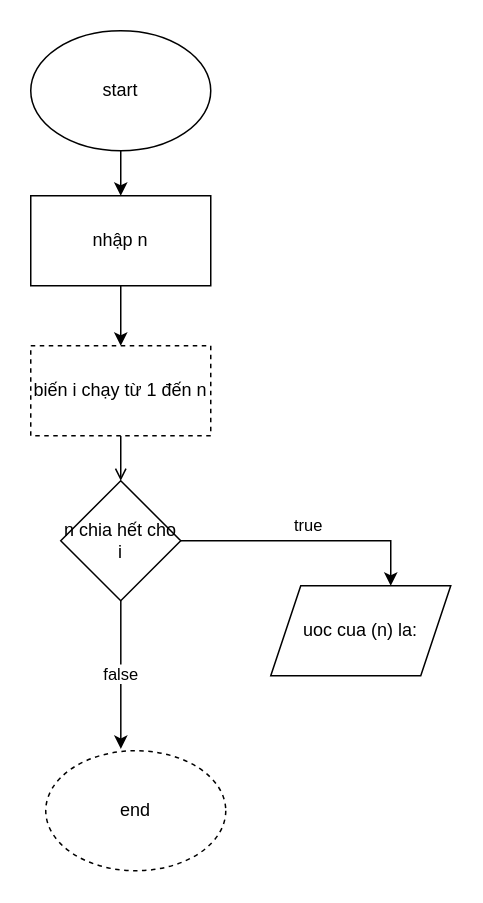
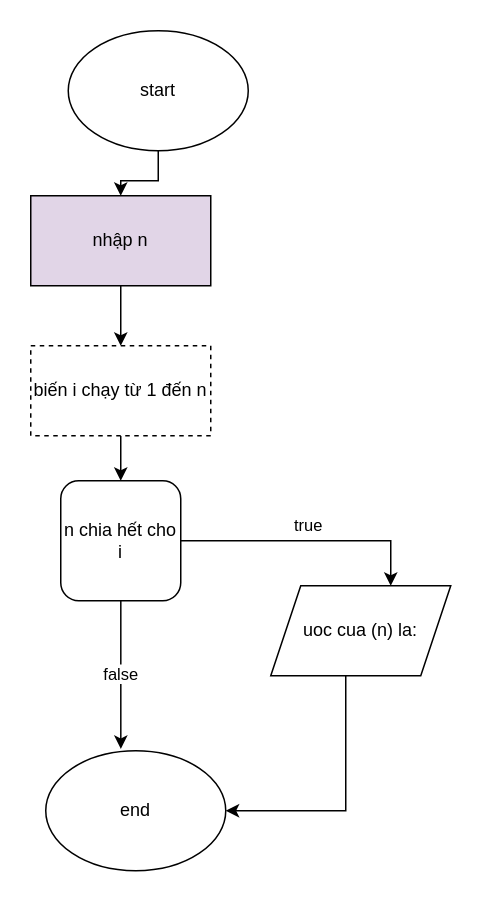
node "start": moved (121, 91) -> (158, 91)
node "nhập n": fillcolor #ffffff -> #e1d5e7
edge "biến i chạy từ 1 đến n" -> "n chia hết cho i": arrowhead open -> classic
node "n chia hết cho i": shape diamond -> rounded rectangle
edge "uoc cua (n) la:" -> "end": added
node "end": style dashed -> solid
